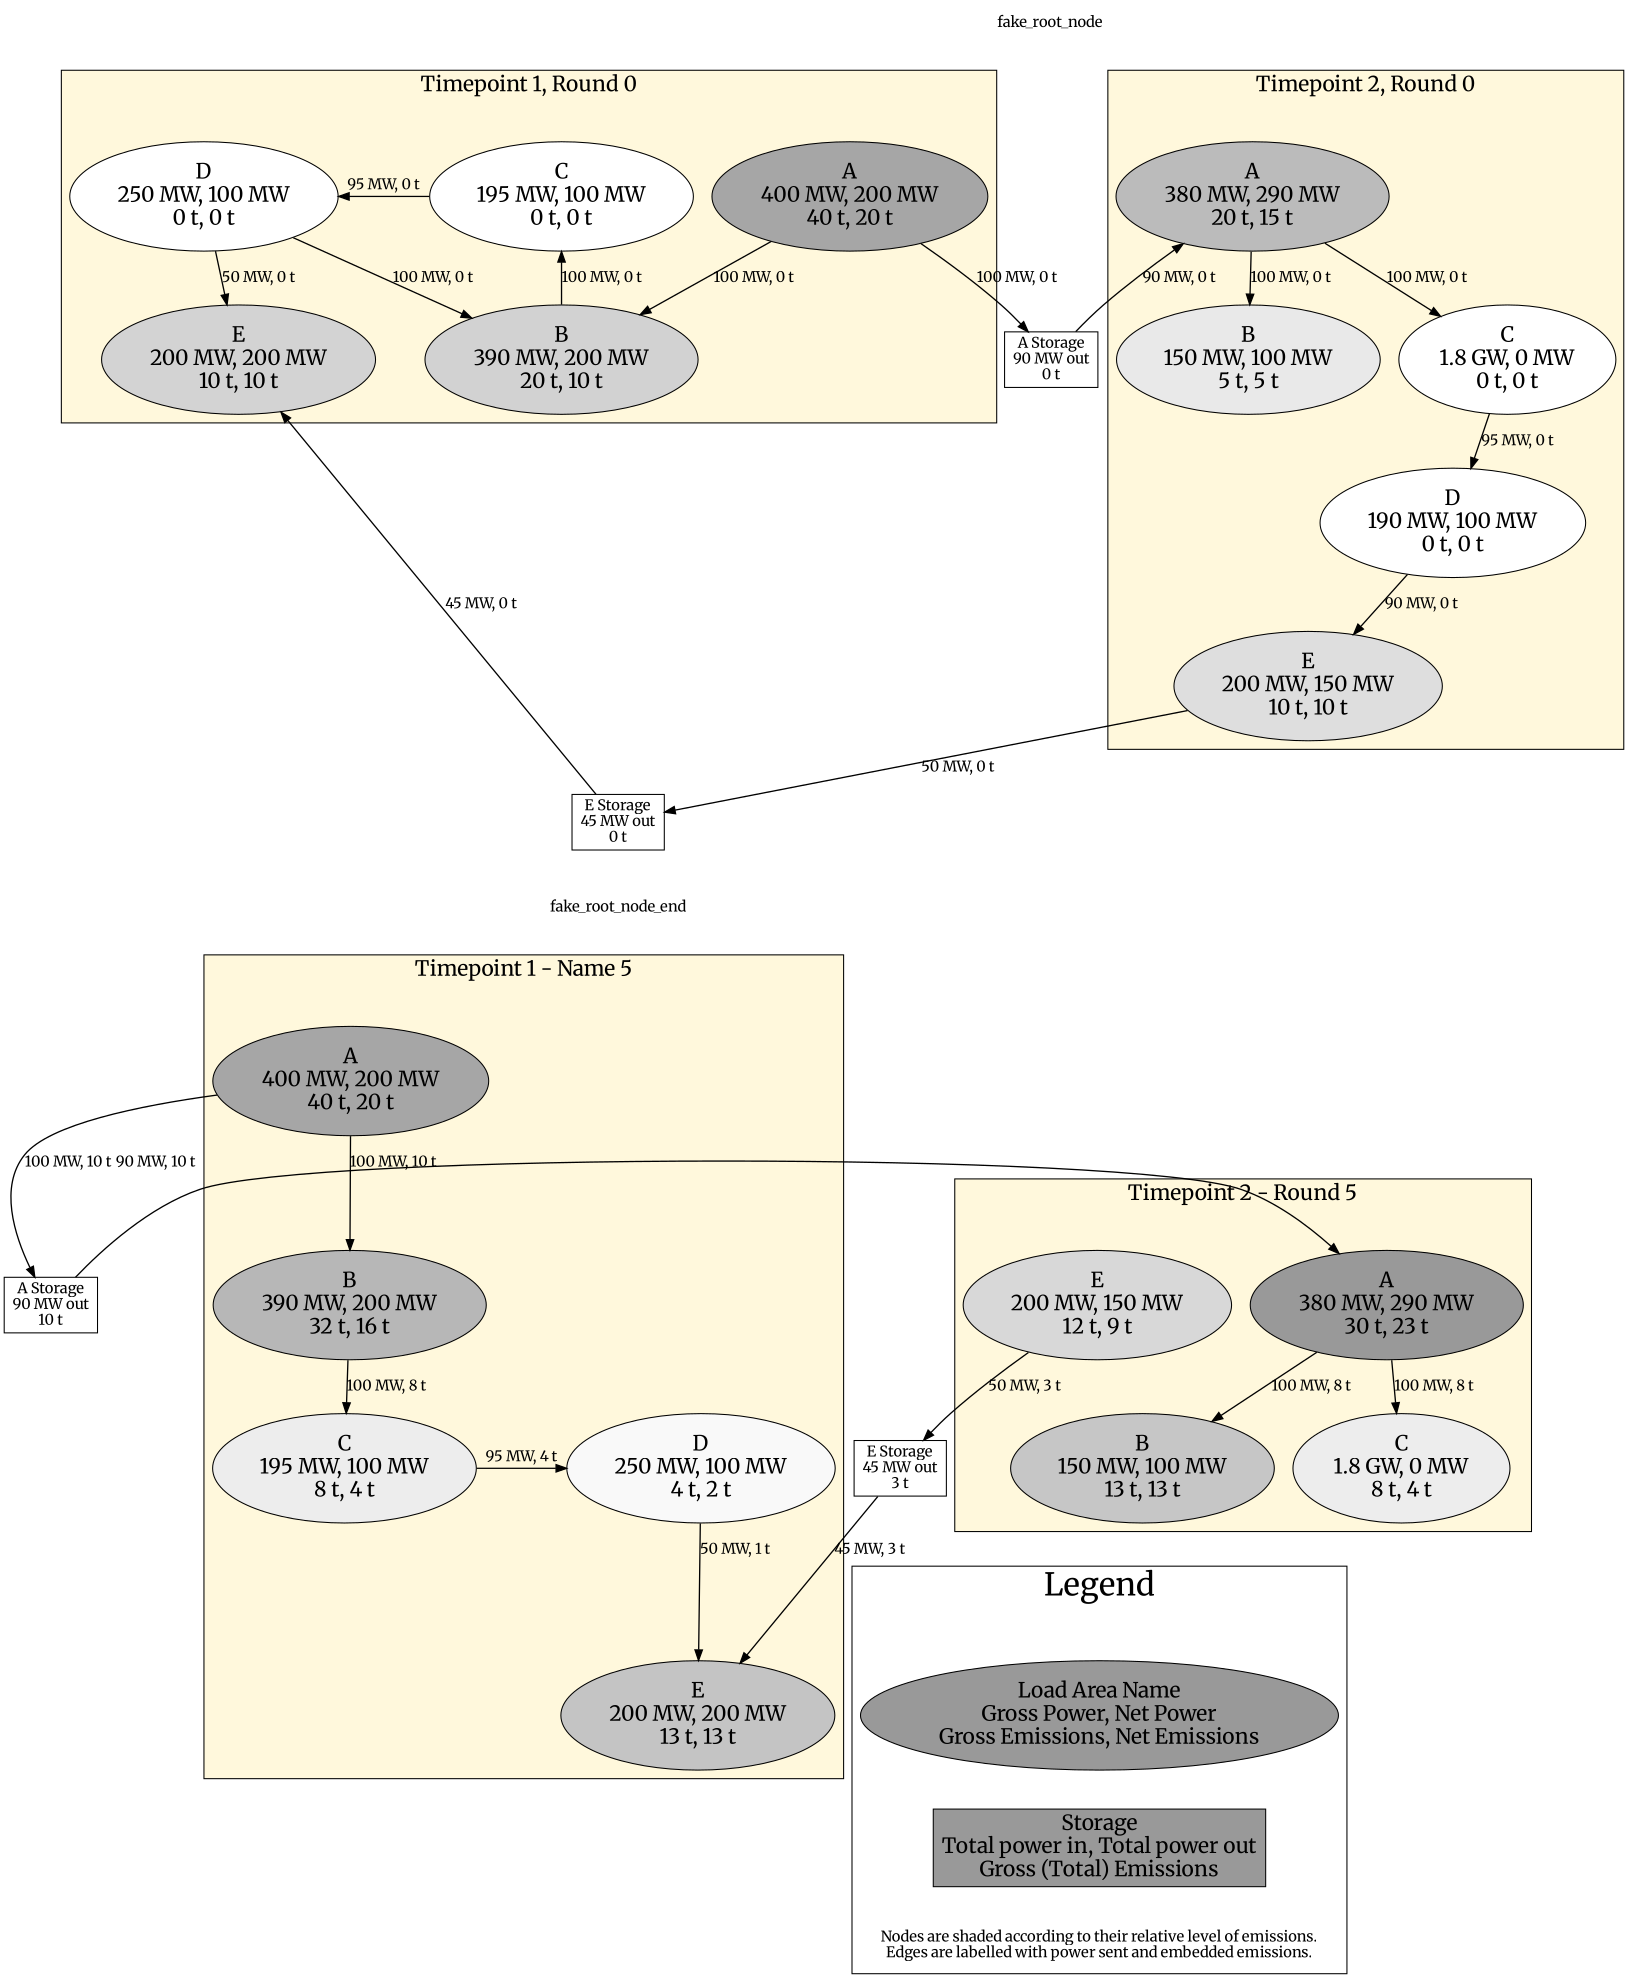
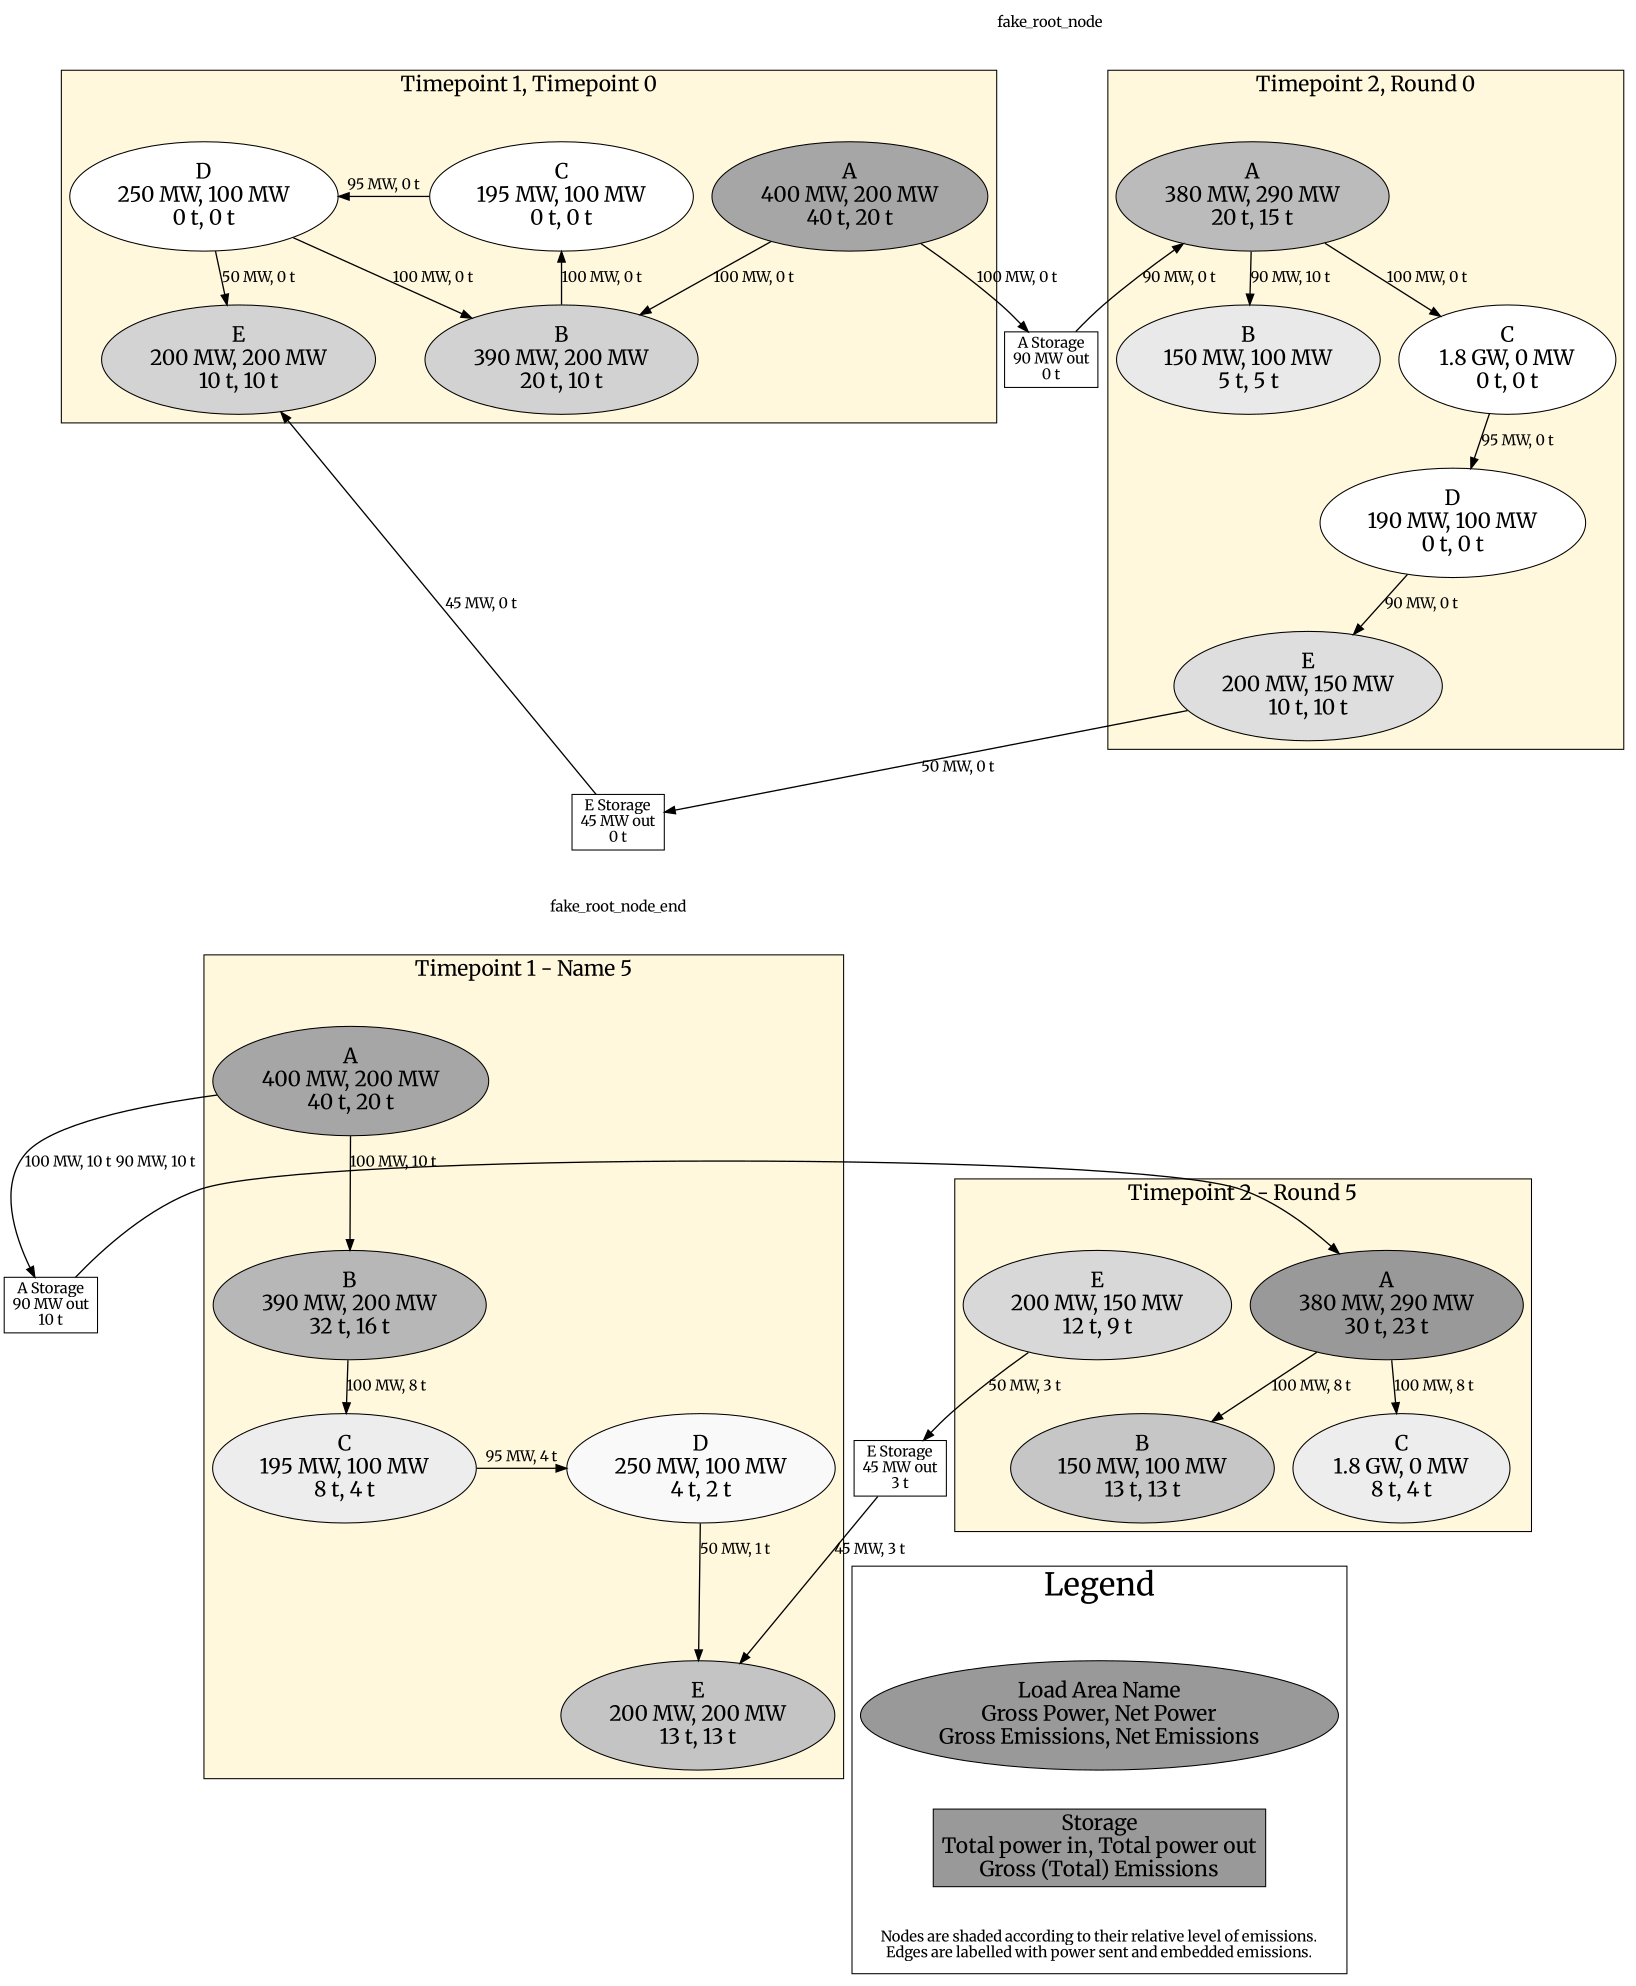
cluster "Timepoint 1, Round 0": label "Timepoint 1, Round 0" -> "Timepoint 1, Timepoint 0"
edge "A 380 MW, 290 MW 20 t, 15 t" -> "B 150 MW, 100 MW 5 t, 5 t": label "100 MW, 0 t" -> "90 MW, 10 t"
